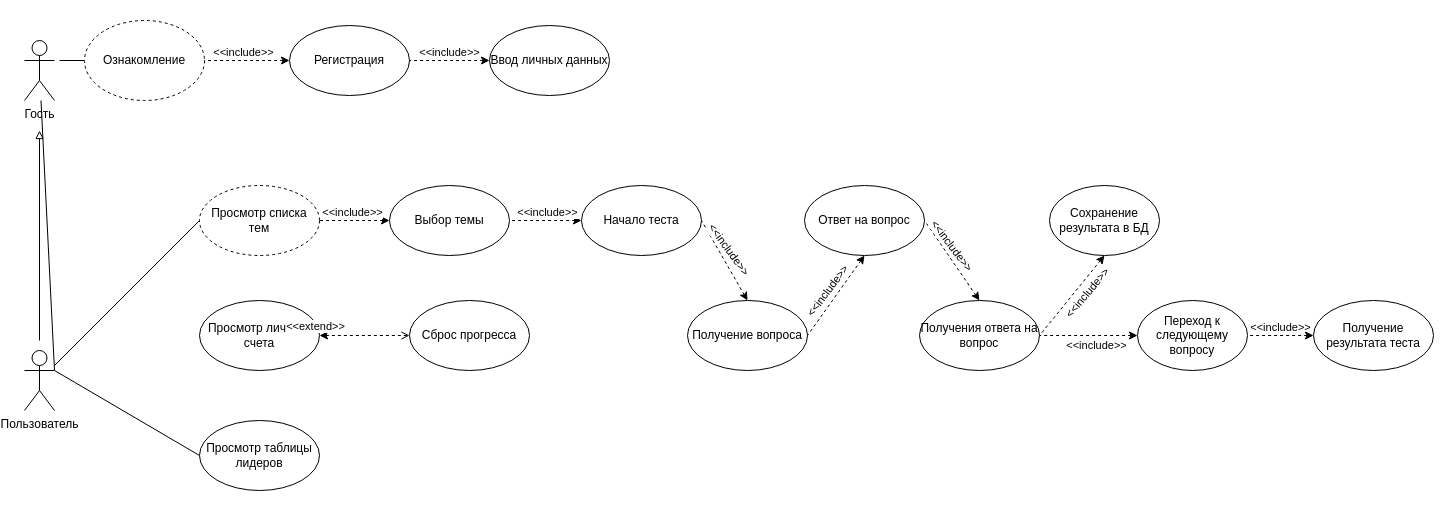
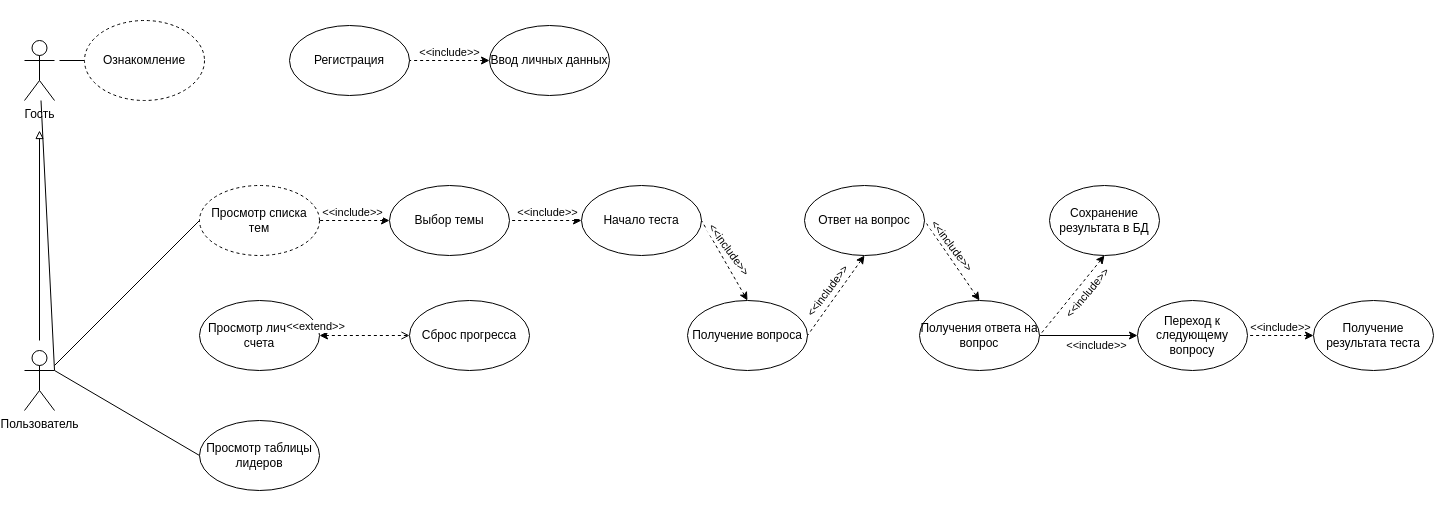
edge "Ознакомление" -> "Регистрация": removed, label "<<include>>"
edge "Получения ответа на вопрос" -> "Переход к следующему вопросу": style dashed -> solid
